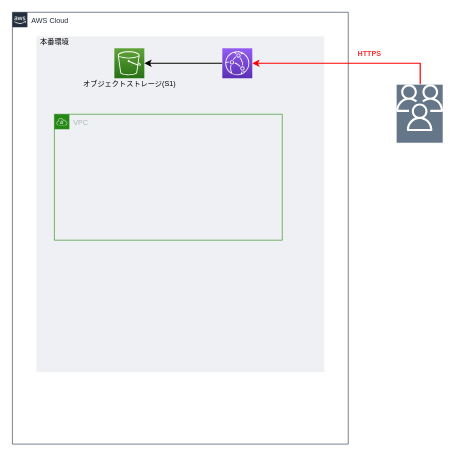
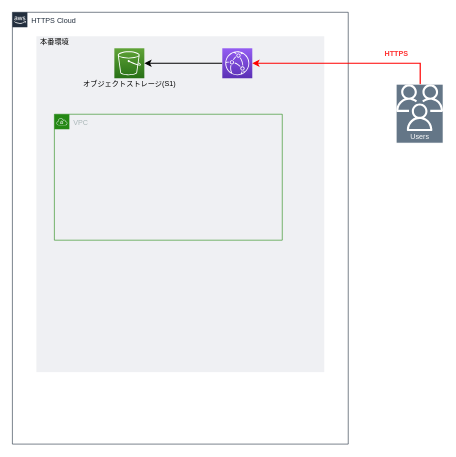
node "AWS Cloud": label "AWS Cloud" -> "HTTPS Cloud"
node "HTTPS": moved (369, 54) -> (396, 54)
node "Users": added
